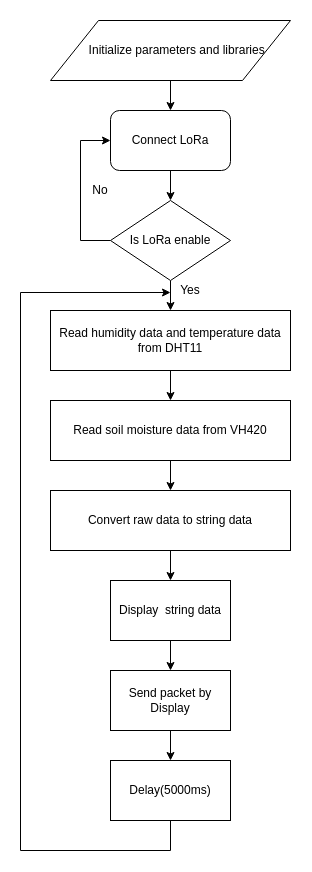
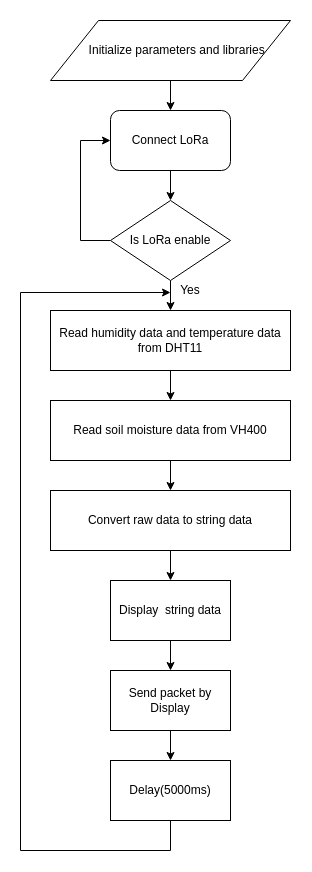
node "No": removed
node "Read soil moisture data from VH420": label "Read soil moisture data from VH420" -> "Read soil moisture data from VH400"
